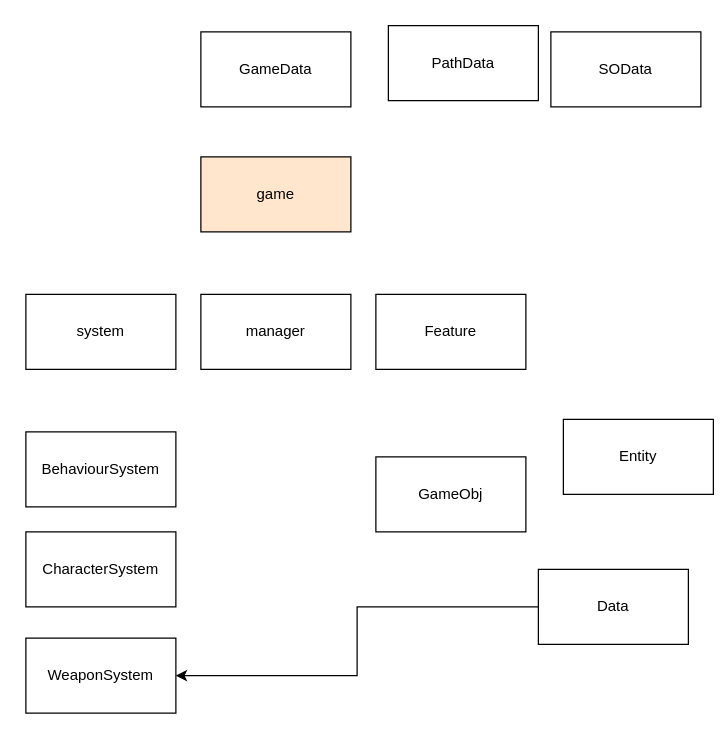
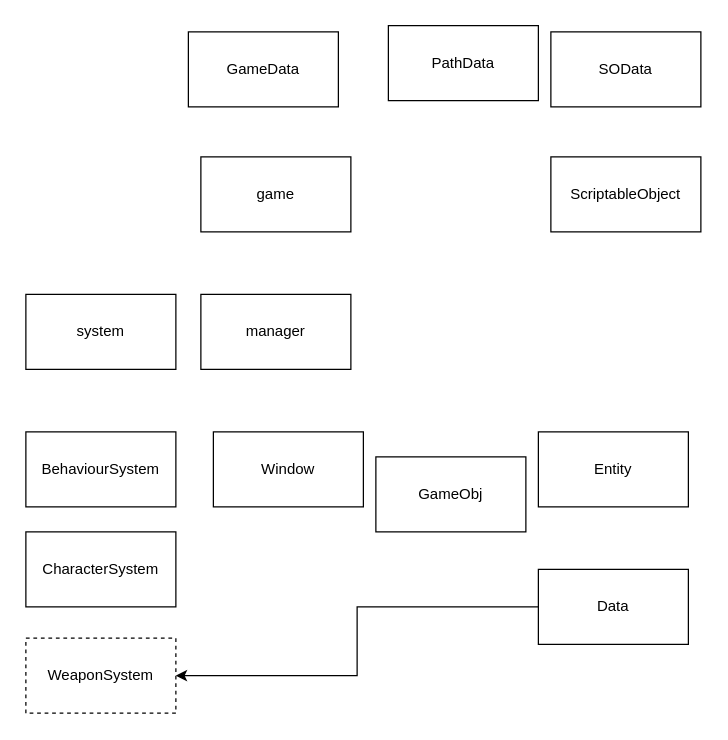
node "GameData": moved (276, 69) -> (263, 69)
node "game": fillcolor #ffe6cc -> #ffffff
node "ScriptableObject": added
node "Feature": removed
node "Entity": moved (638, 457) -> (613, 469)
node "Window": added
node "WeaponSystem": style solid -> dashed
